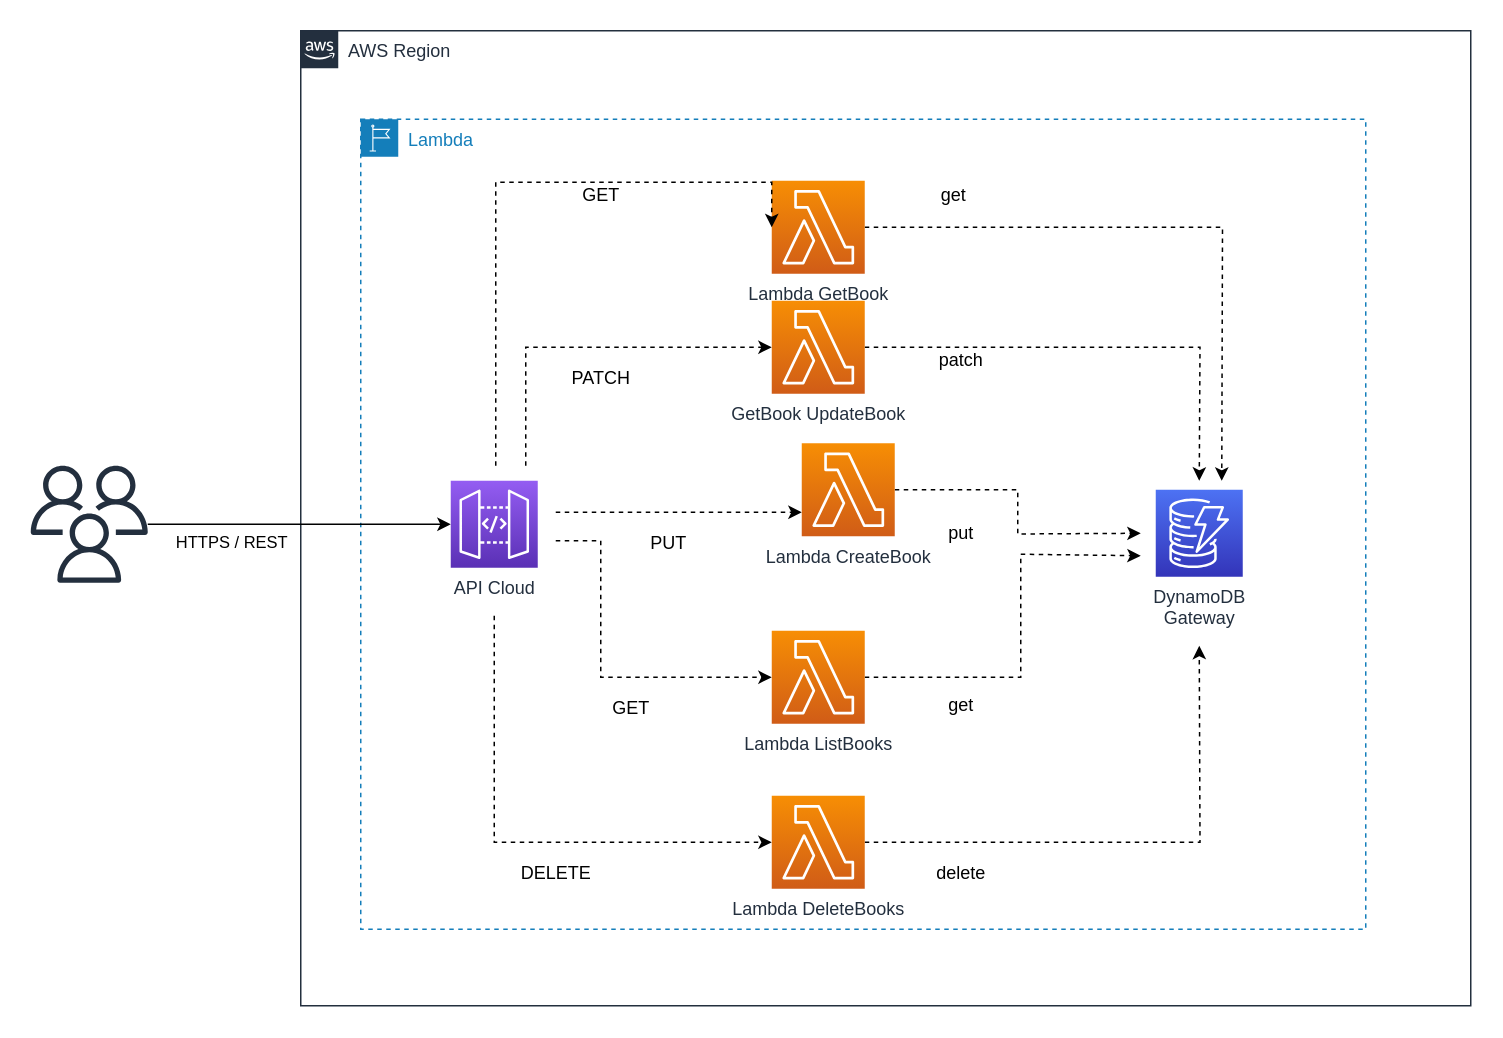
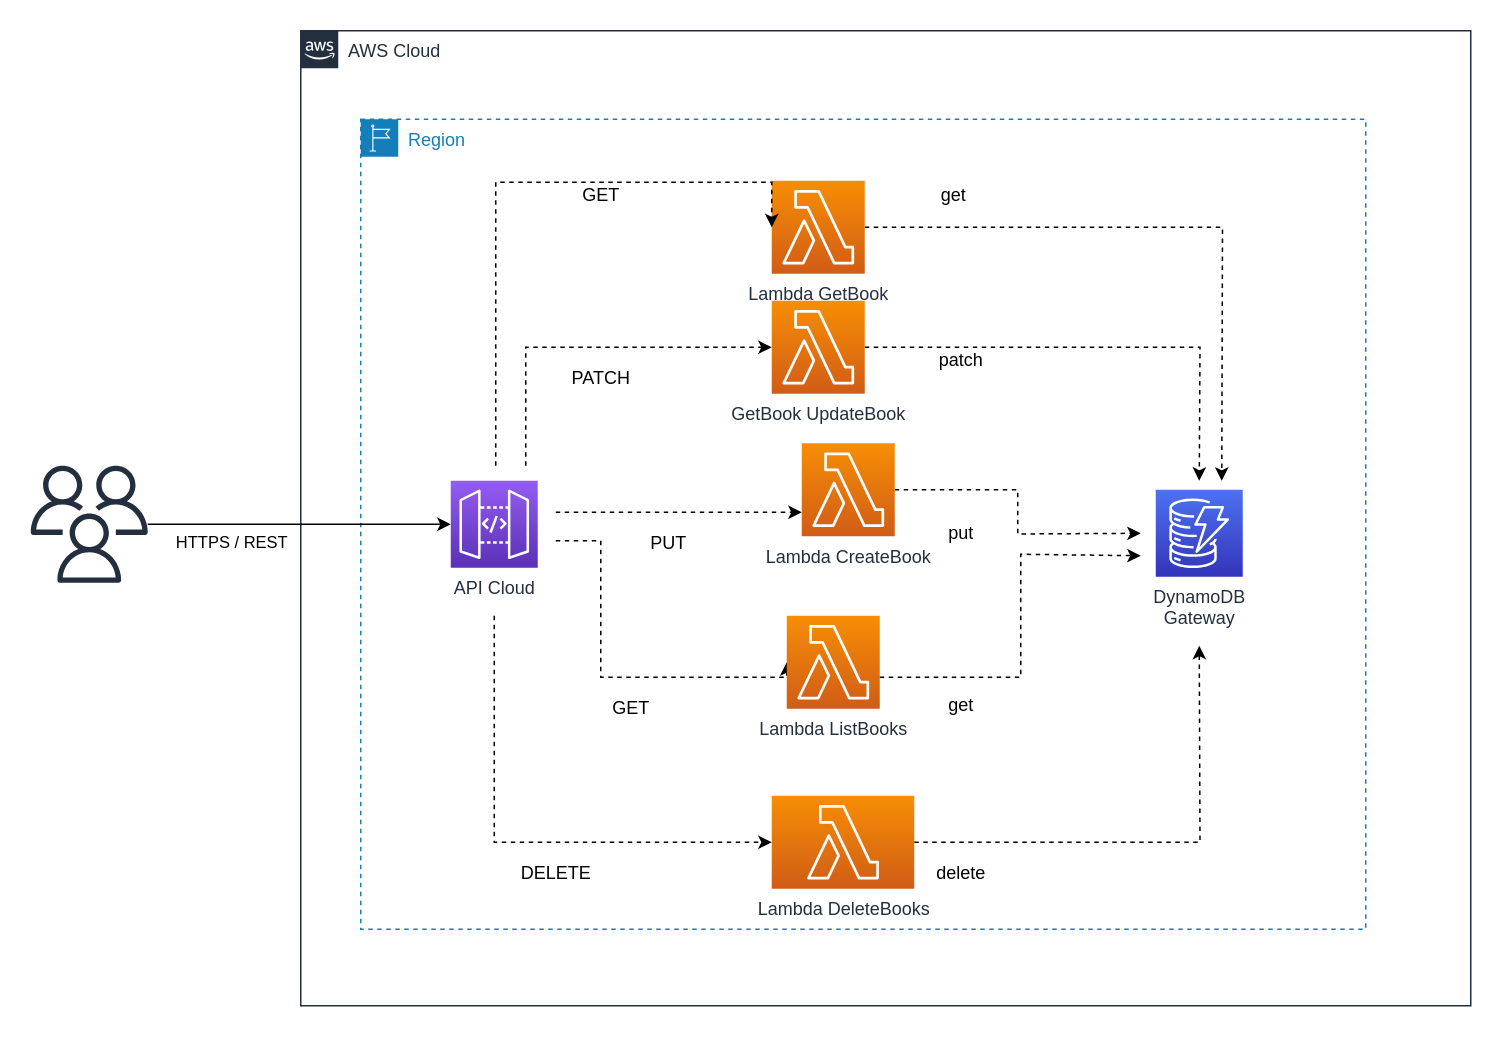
node "AWS Region": label "AWS Region" -> "AWS Cloud"
node "Lambda": label "Lambda" -> "Region"
node "Lambda ListBooks": moved (818, 677) -> (833, 662)
node "Lambda DeleteBooks": size 93x93 -> 143x93
